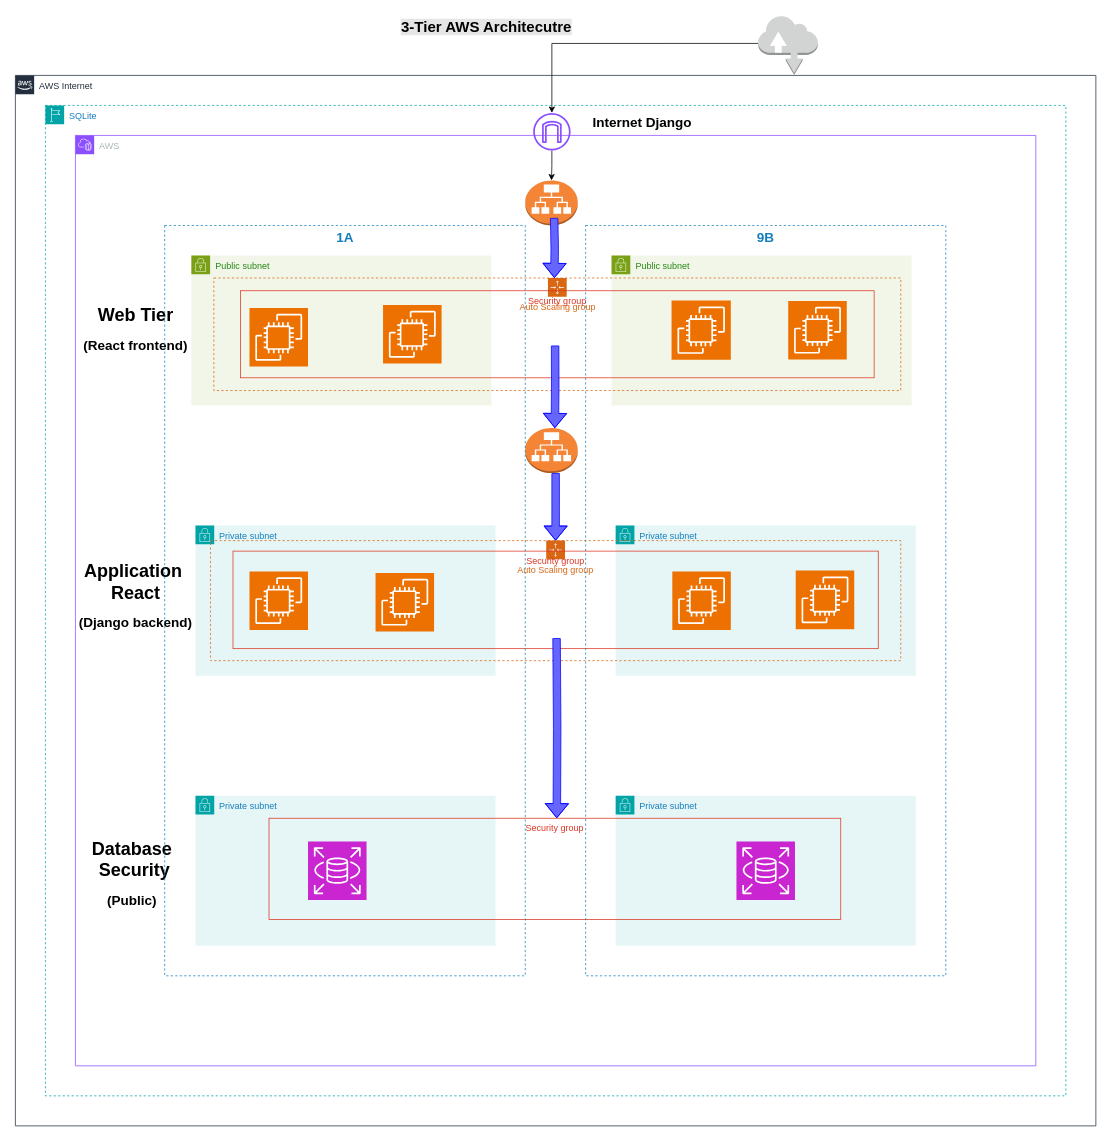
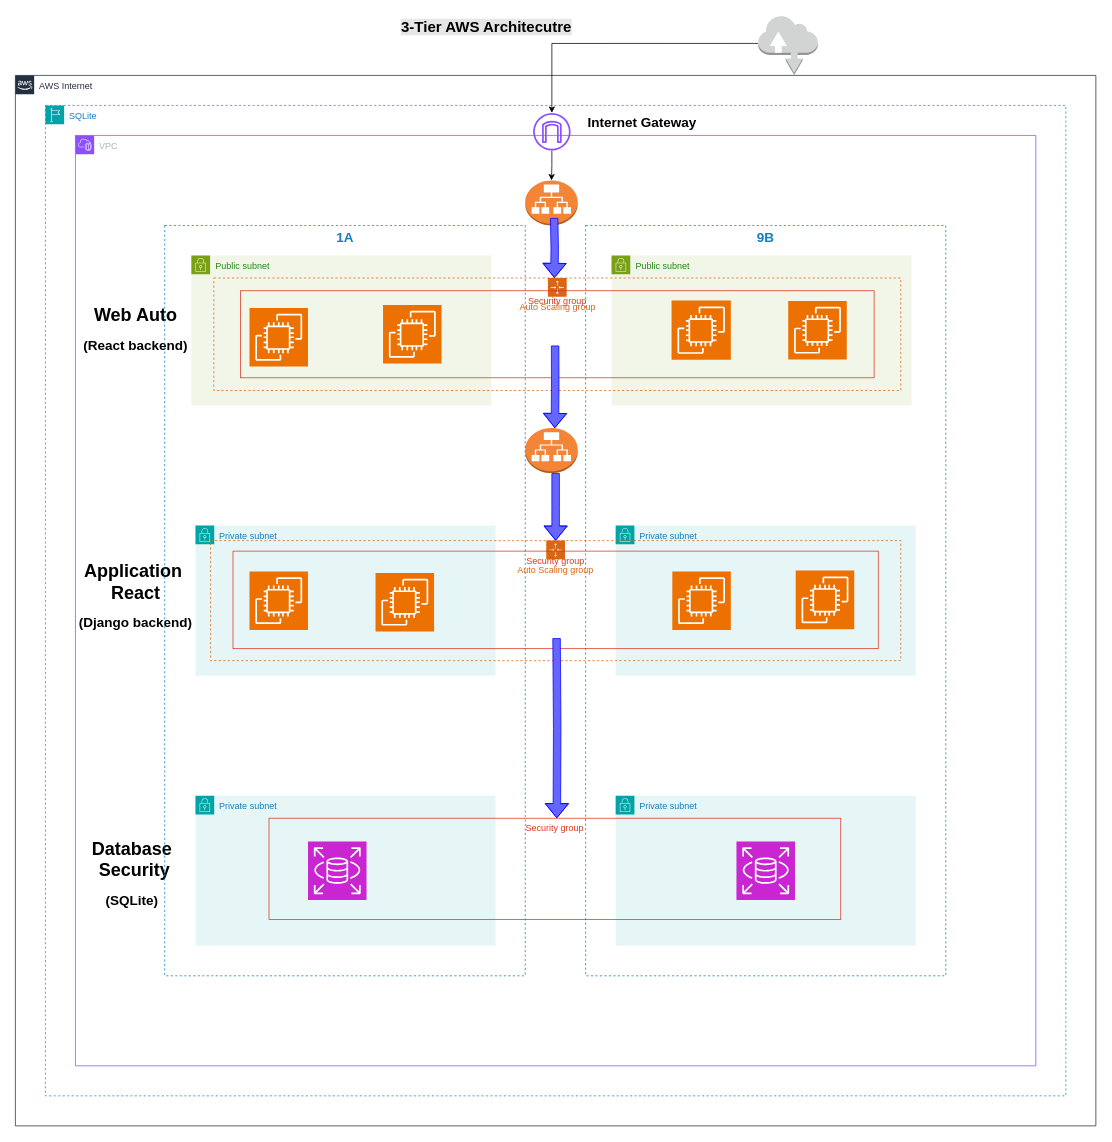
node "Internet Django": label "Internet Django" -> "Internet Gateway"
node "AWS": label "AWS" -> "VPC"
node "Web Tier": label "Web Tier" -> "Web Auto"
node "(React frontend)": label "(React frontend)" -> "(React backend)"
node "(Public)": label "(Public)" -> "(SQLite)"
